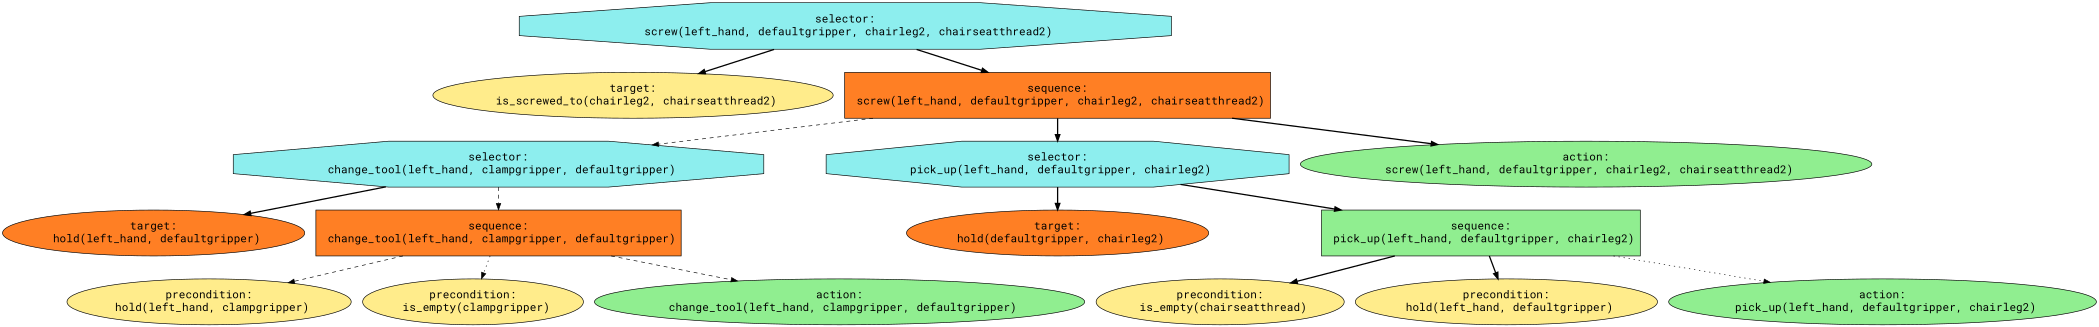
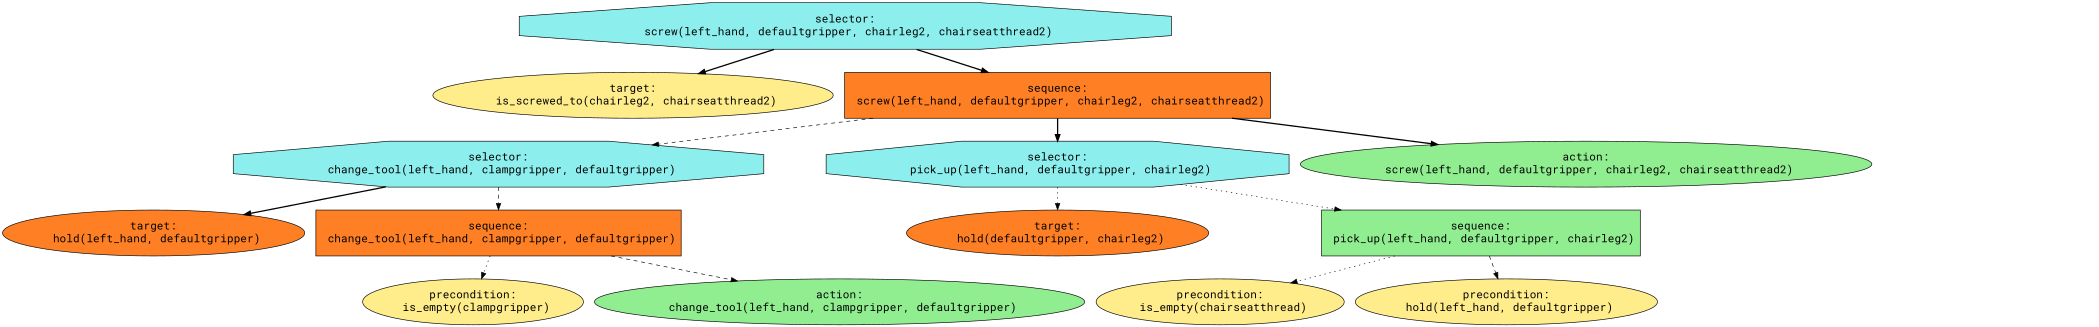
edge "selector: pick_up(left_hand, defaultgripper, chairleg2)" -> "target: hold(defaultgripper, chairleg2)": style bold -> dotted
edge "selector: pick_up(left_hand, defaultgripper, chairleg2)" -> "sequence: pick_up(left_hand, defaultgripper, chairleg2)": style bold -> dotted
edge "sequence: pick_up(left_hand, defaultgripper, chairleg2)" -> "precondition: hold(left_hand, defaultgripper)": style bold -> dashed
edge "sequence: pick_up(left_hand, defaultgripper, chairleg2)" -> "precondition: is_empty(chairseatthread)": style bold -> dotted
node "precondition: hold(left_hand, clampgripper)": removed
node "action: pick_up(left_hand, defaultgripper, chairleg2)": removed
